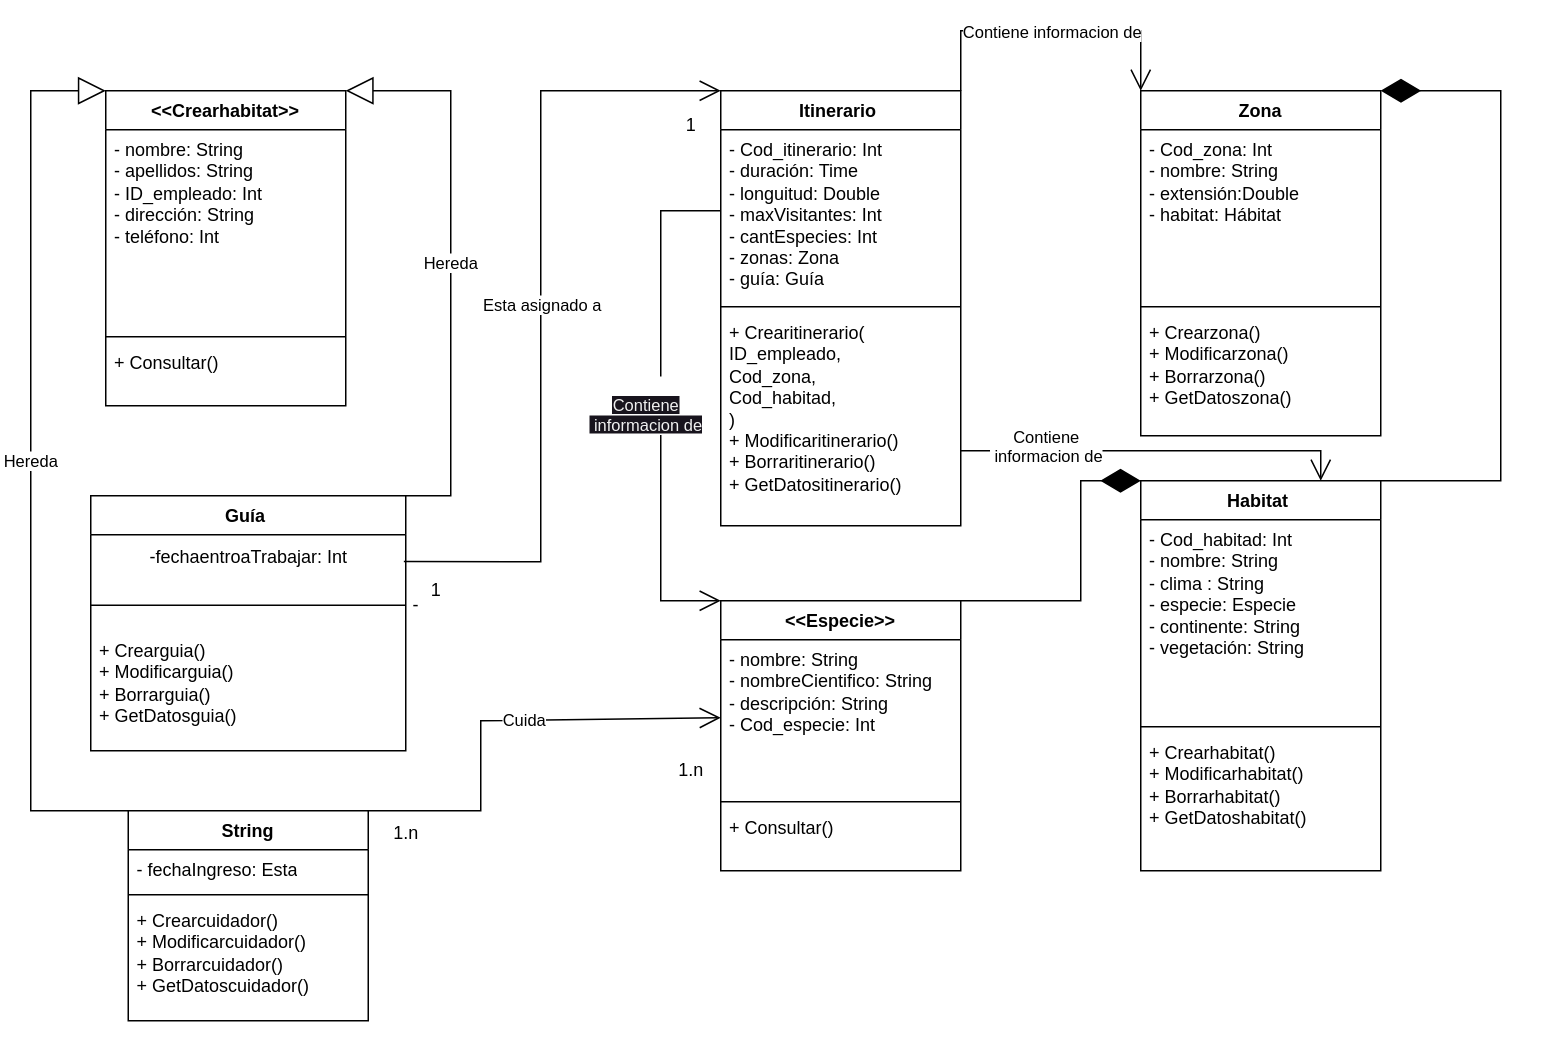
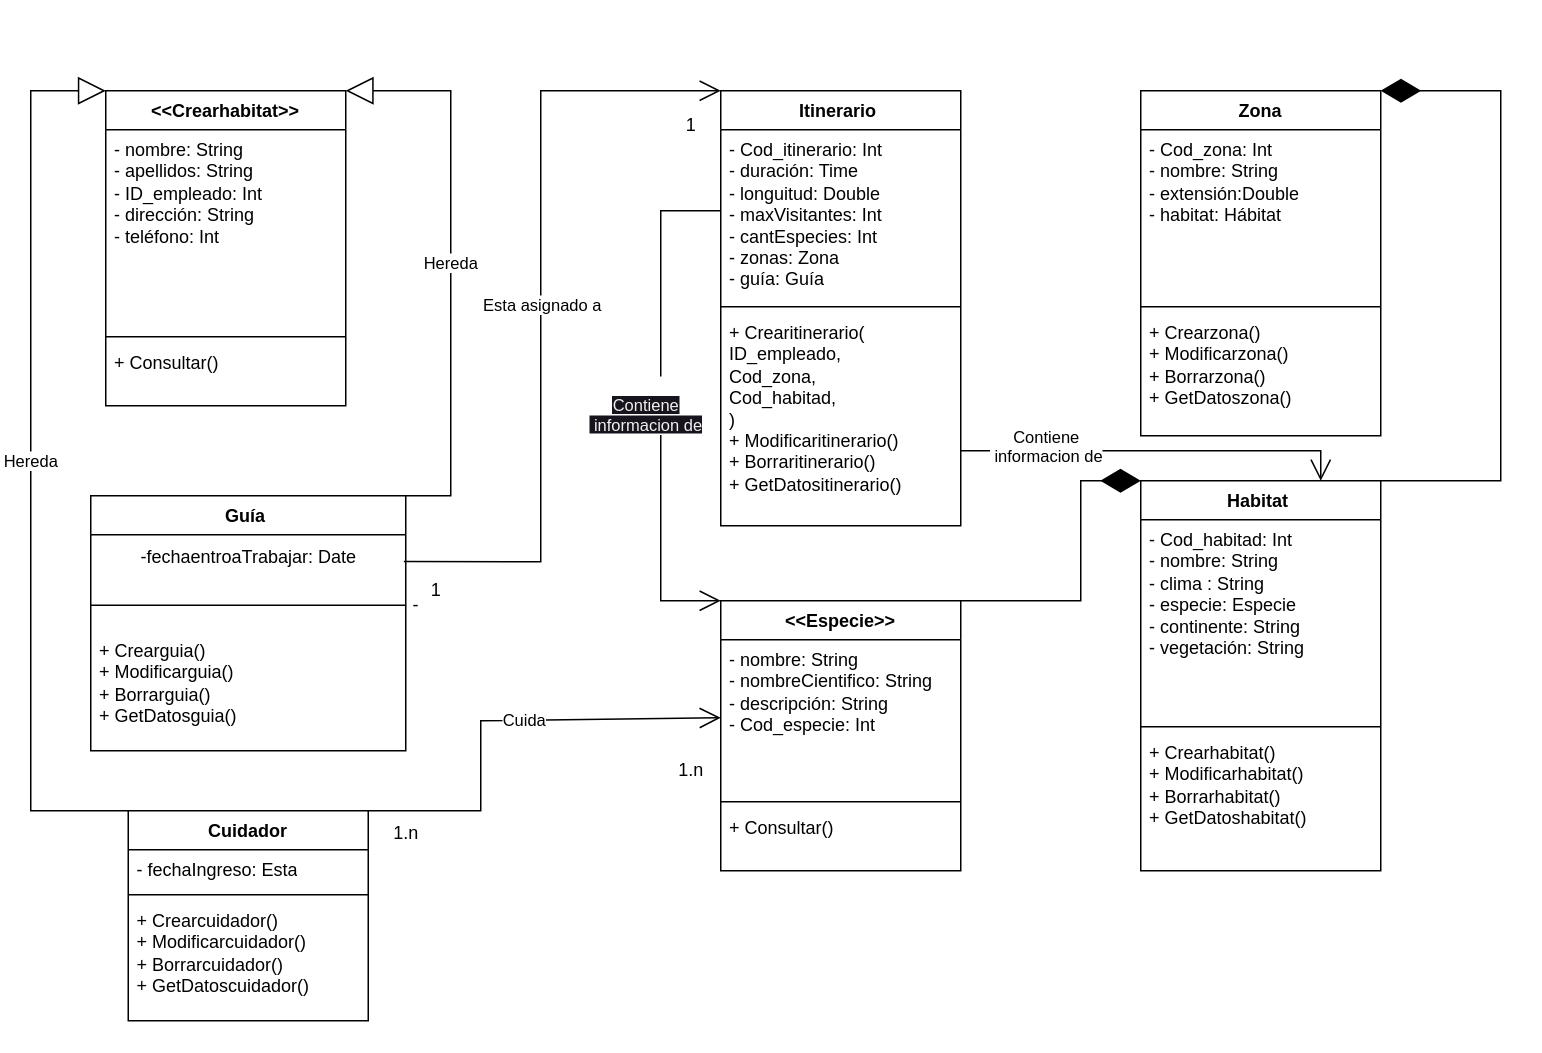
edge "Itinerario" -> "Zona": removed, label "Contiene informacion de"
node "-fechaentroaTrabajar: Int": label "-fechaentroaTrabajar: Int" -> "-fechaentroaTrabajar: Date"
node "String": label "String" -> "Cuidador"
